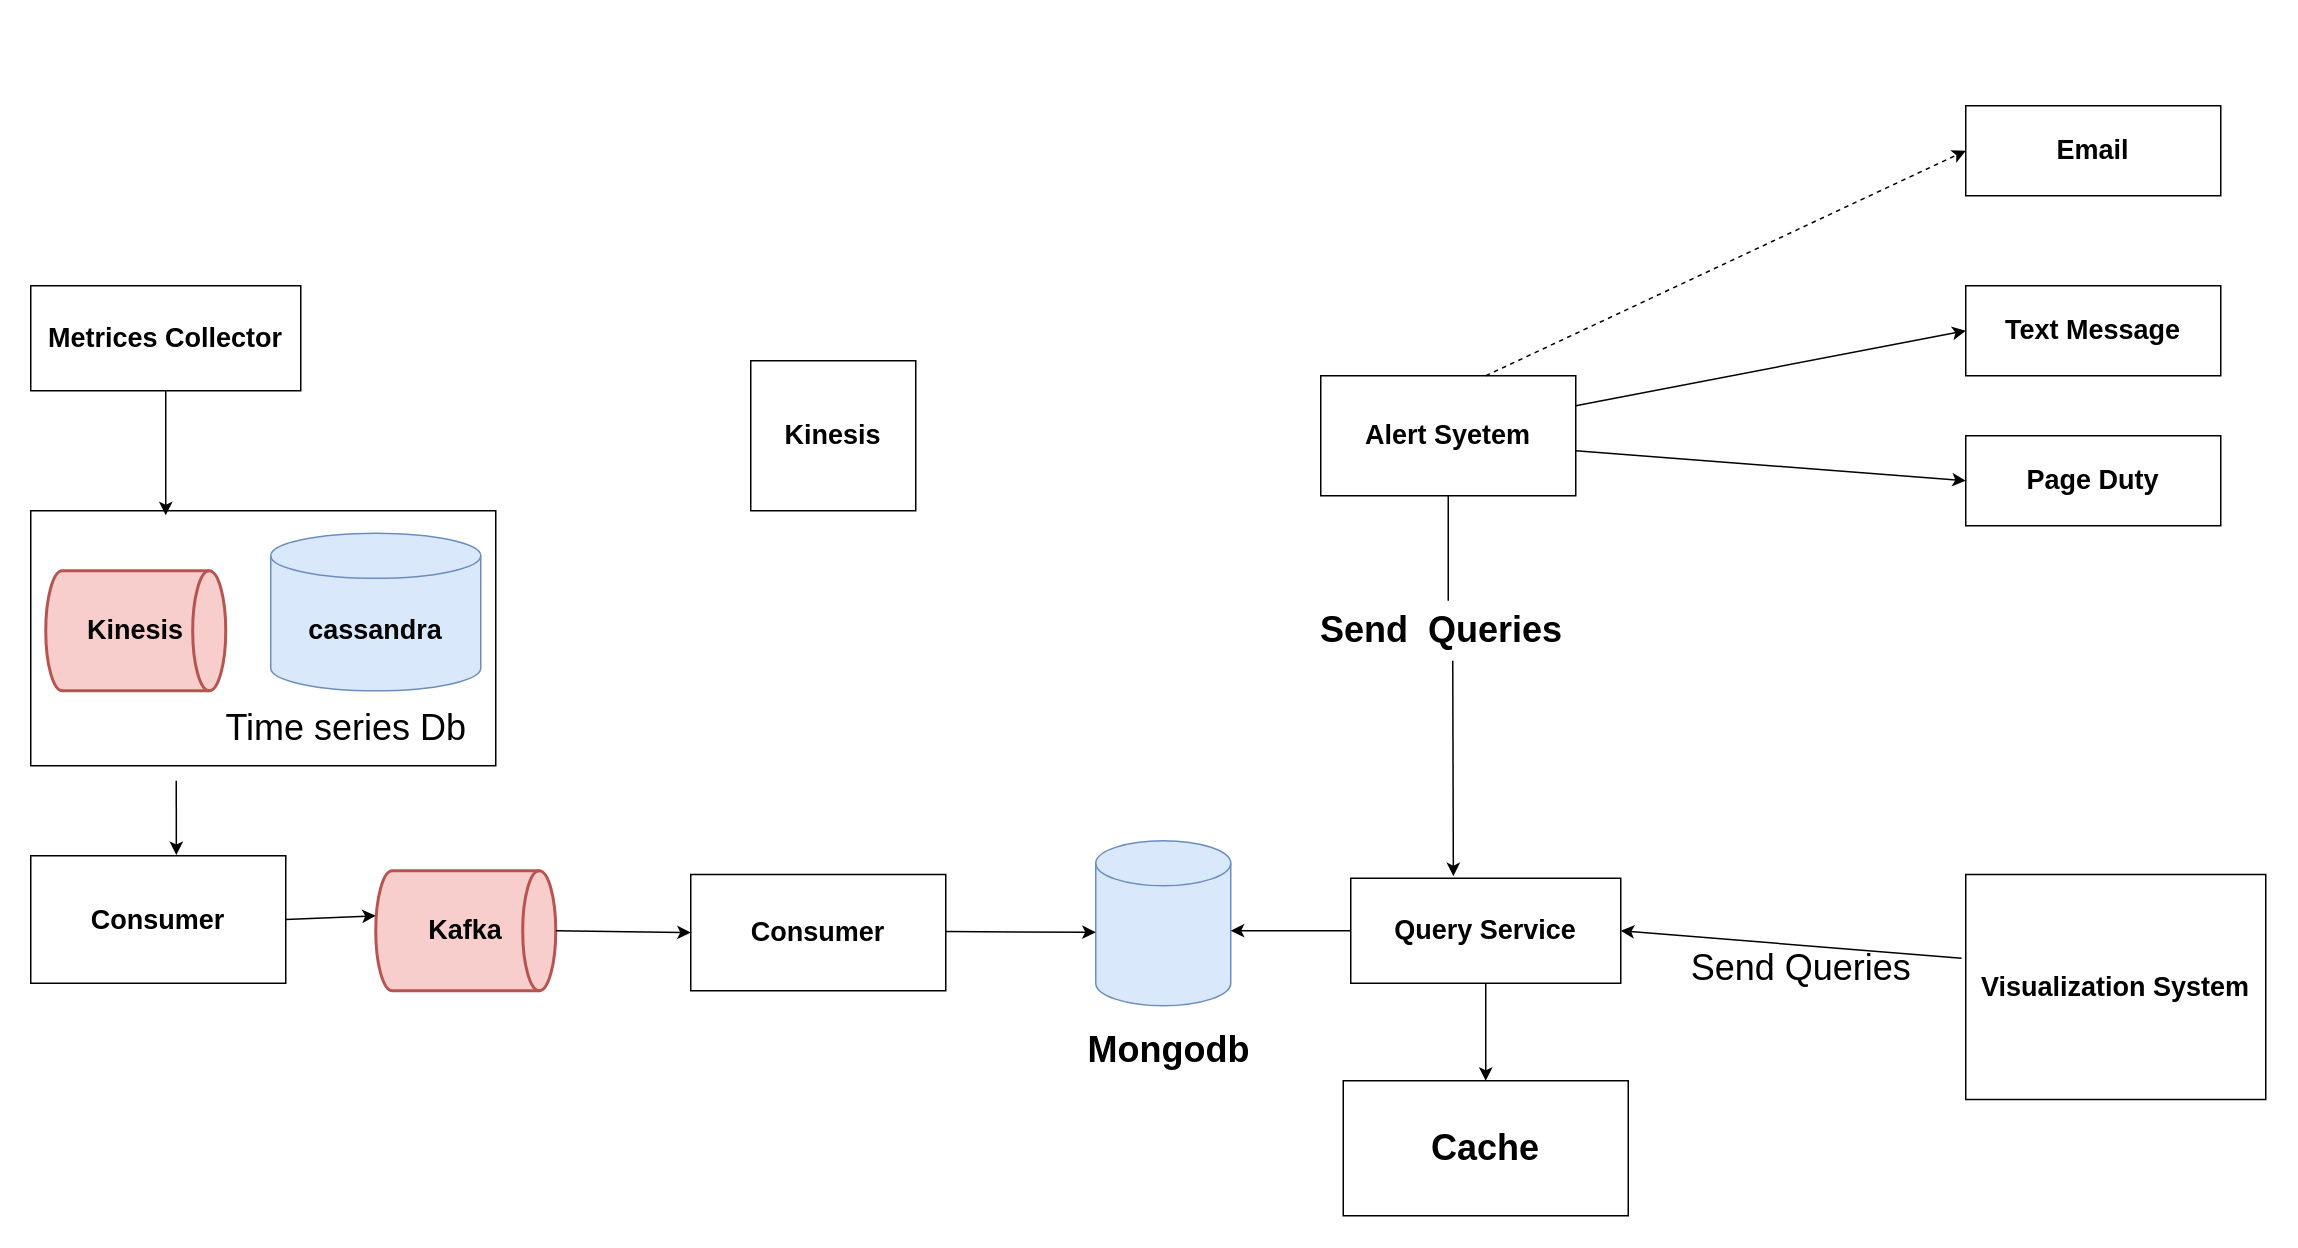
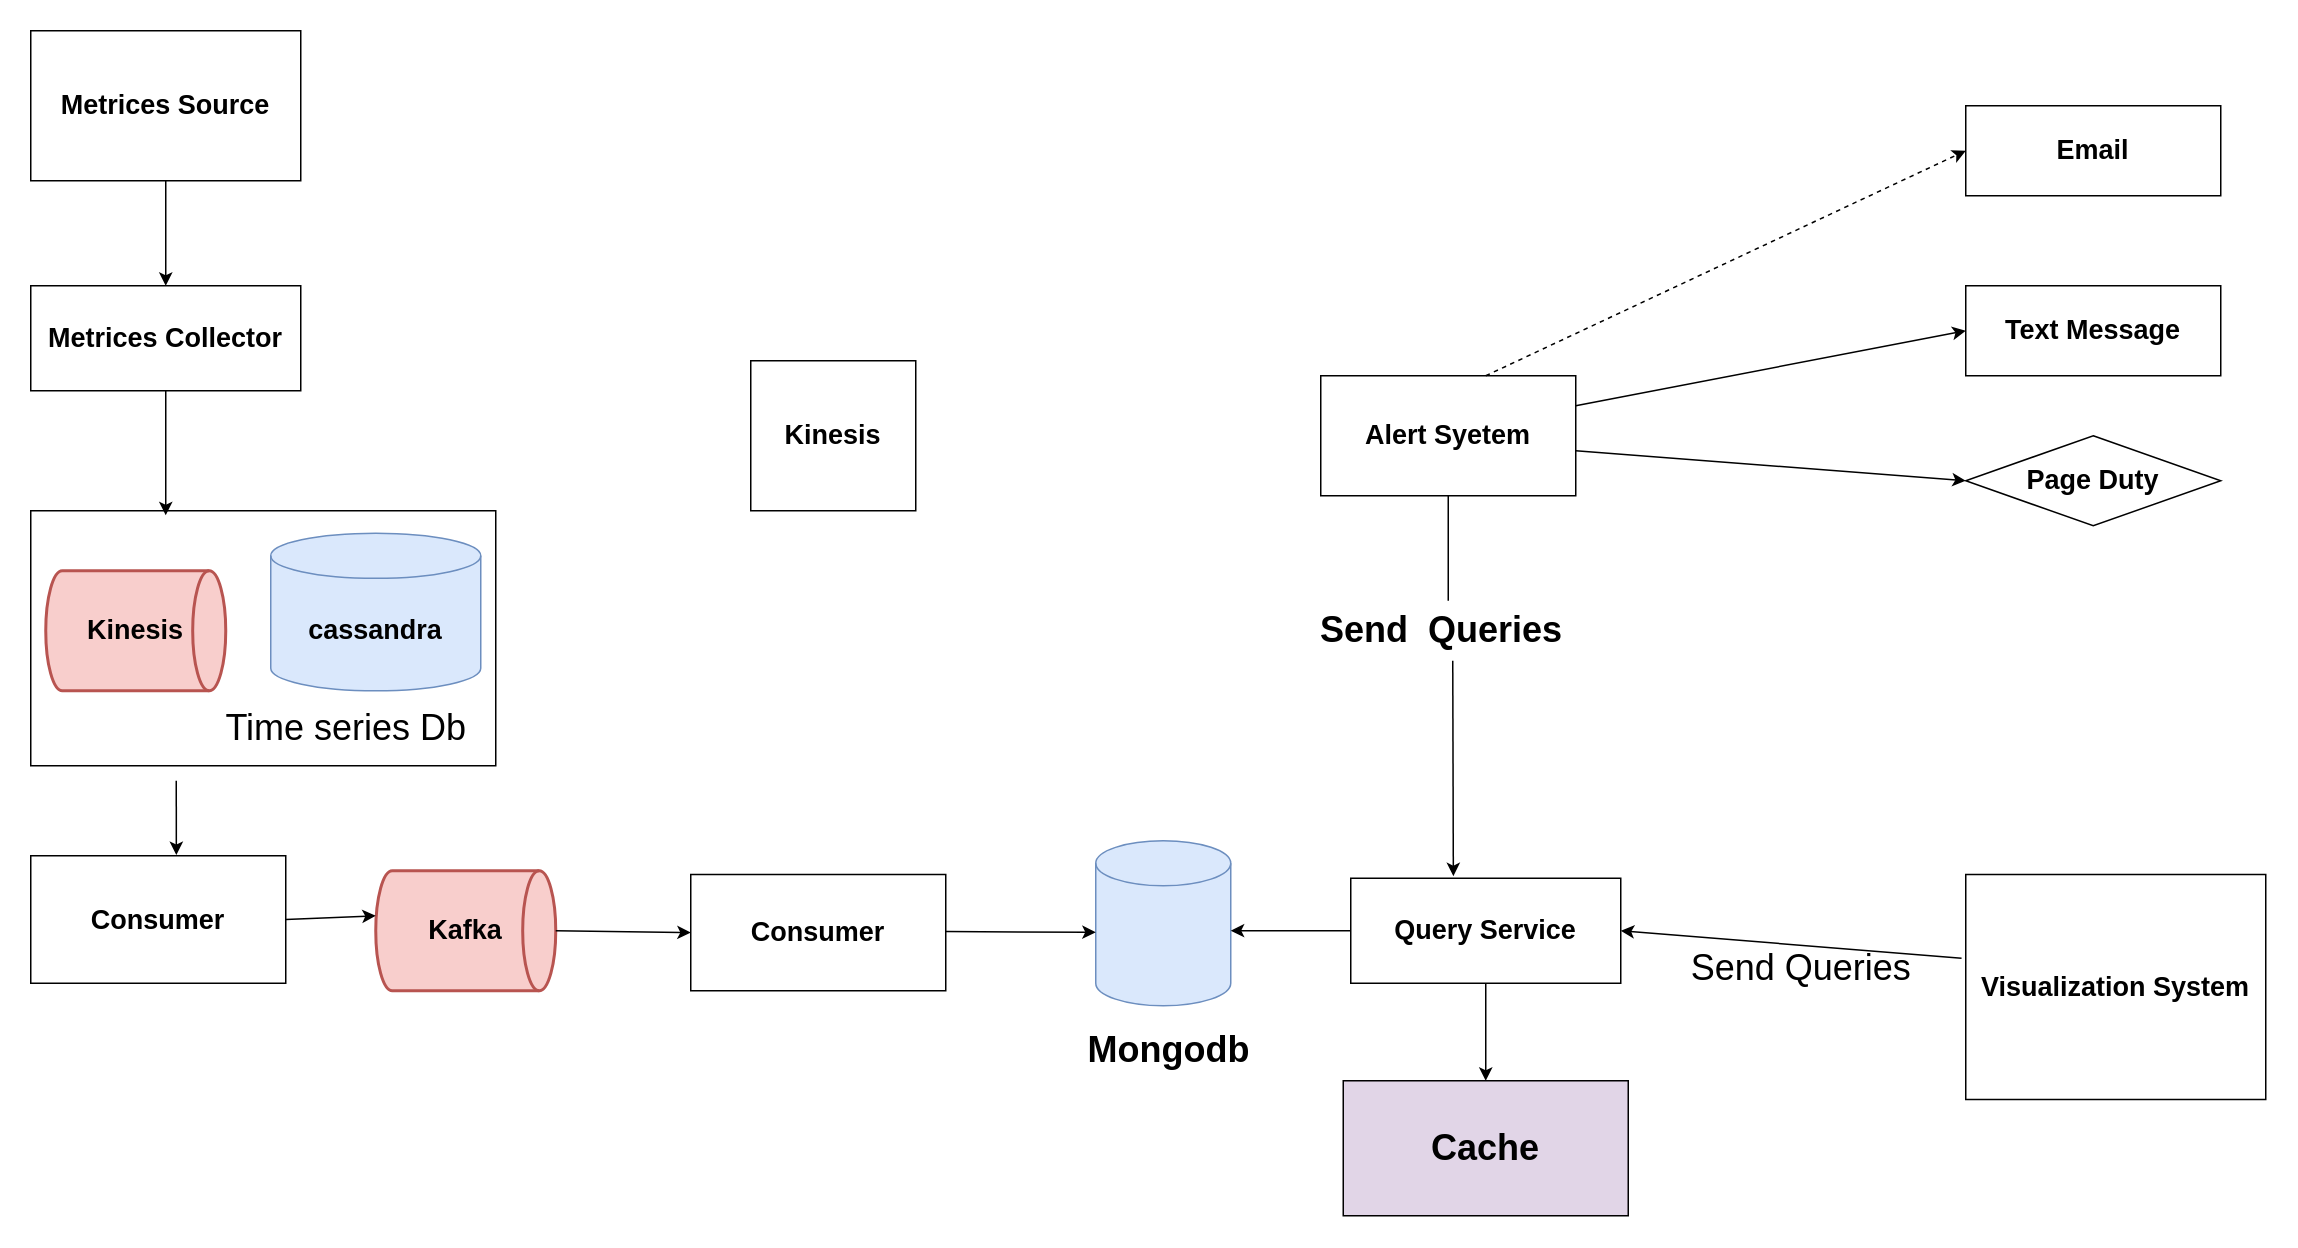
node "Metrices Source": added
edge "Metrices Source" -> "Metrices Collector": added
node "Page Duty": shape rectangle -> diamond
node "Cache": fillcolor #ffffff -> #e1d5e7
